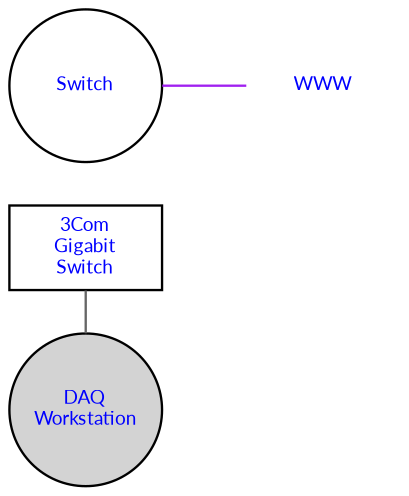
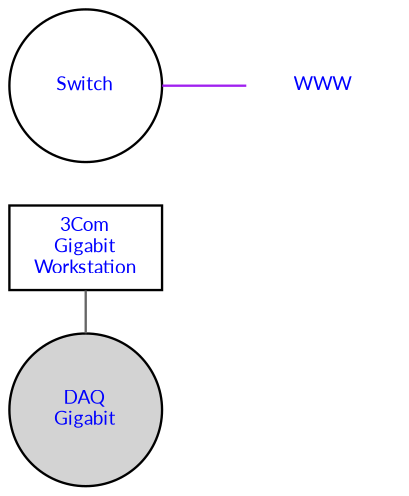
node "3Com Gigabit Switch": label "3Com Gigabit Switch" -> "3Com Gigabit Workstation"
node "DAQ Workstation": label "DAQ Workstation" -> "DAQ Gigabit"
